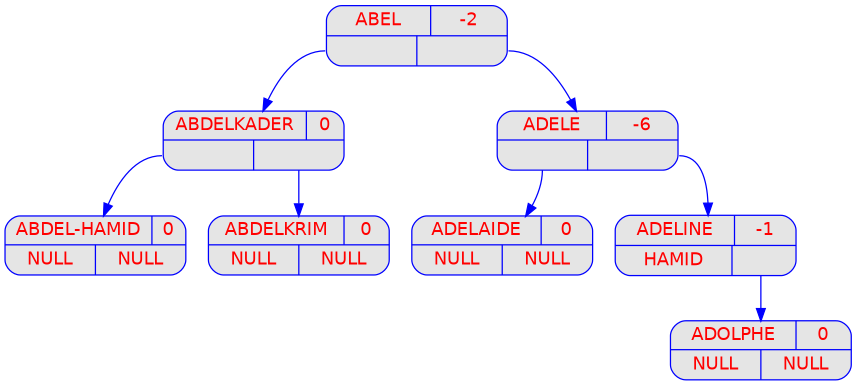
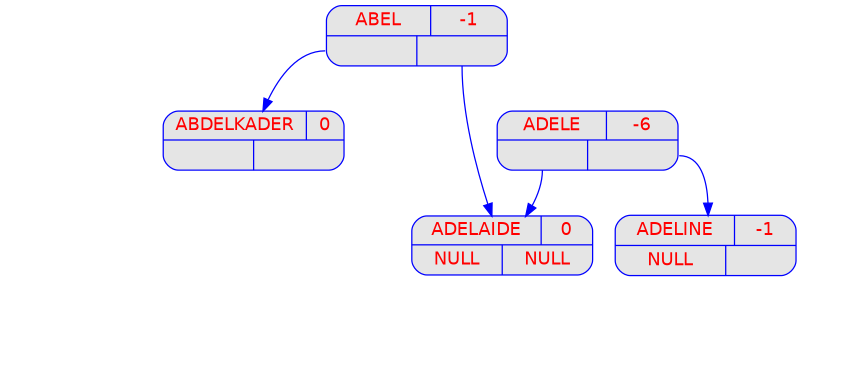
node "ABEL": text "-2" -> "-1"
edge "ABEL" -> "ADELE": now "ABEL" -> "ADELAIDE"
node "ABDEL-HAMID": removed
node "ABDELKRIM": removed
node "ADELINE": text "HAMID" -> "NULL"
node "ADOLPHE": removed
